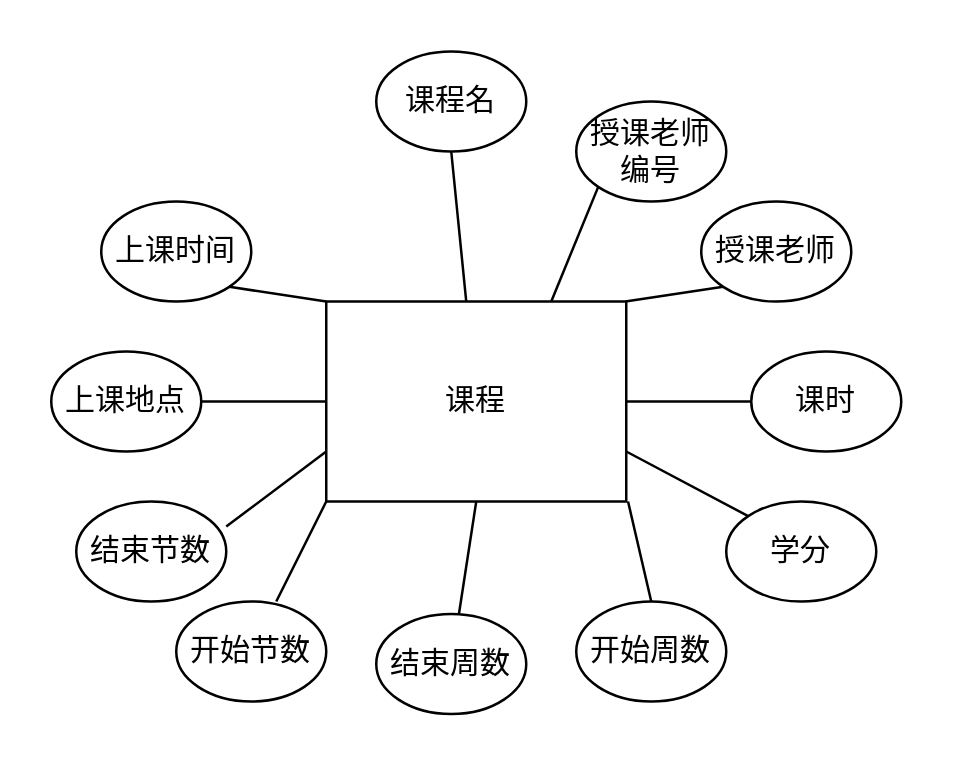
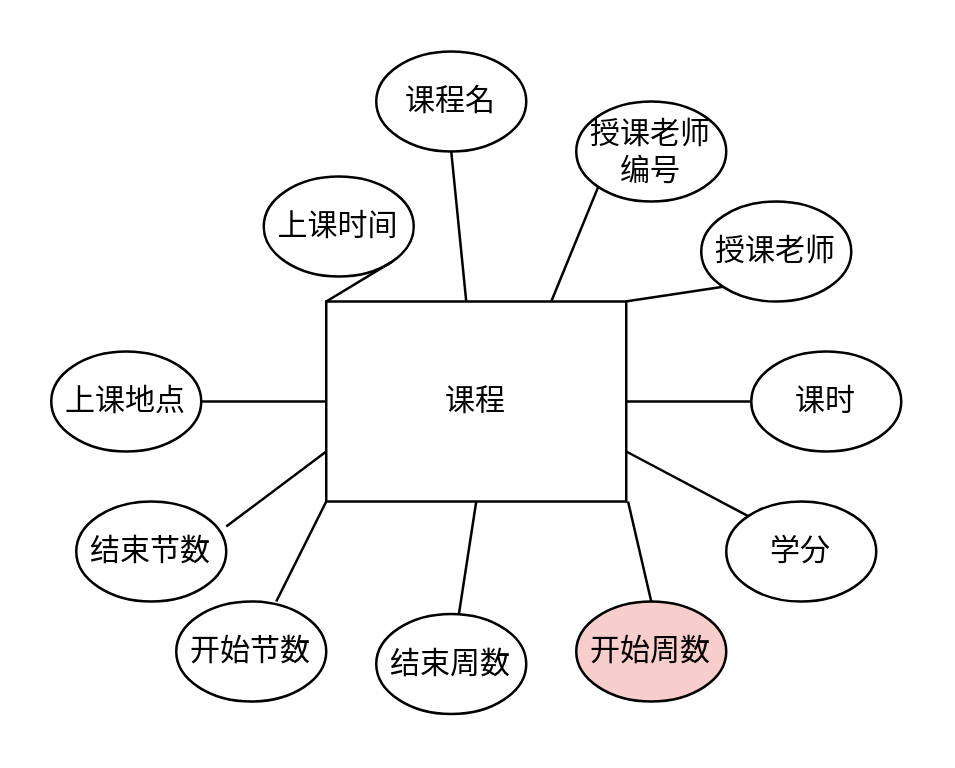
node "上课时间": moved (176, 251) -> (339, 226)
node "开始周数": fillcolor #ffffff -> #f8cecc
